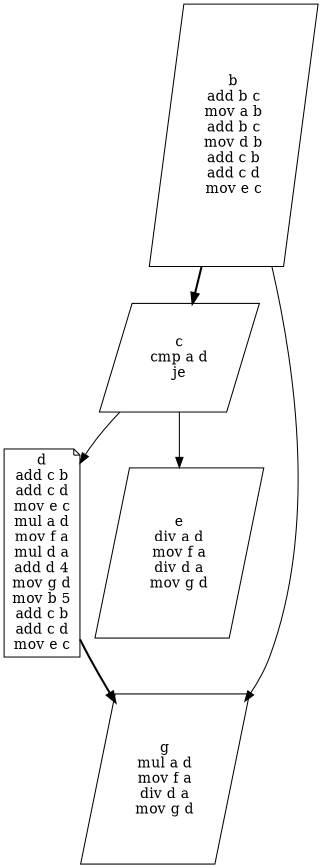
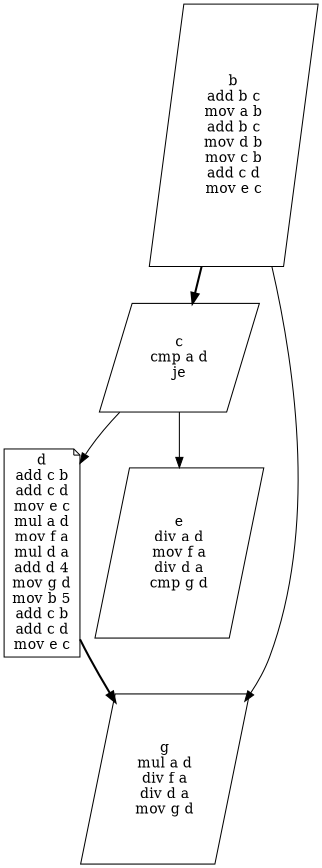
node "b add b c mov a b add b c mov d b add c b add c d mov e c": label "b add b c mov a b add b c mov d b add c b add c d mov e c" -> "b add b c mov a b add b c mov d b mov c b add c d mov e c"
node "e div a d mov f a div d a mov g d": label "e div a d mov f a div d a mov g d" -> "e div a d mov f a div d a cmp g d"
node "g mul a d mov f a div d a mov g d": label "g mul a d mov f a div d a mov g d" -> "g mul a d div f a div d a mov g d"
